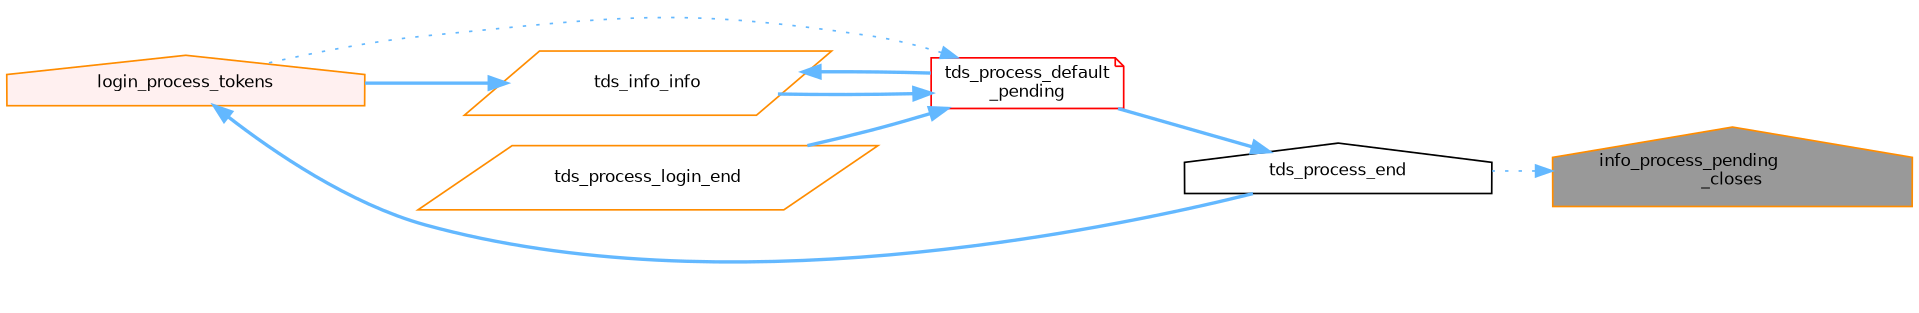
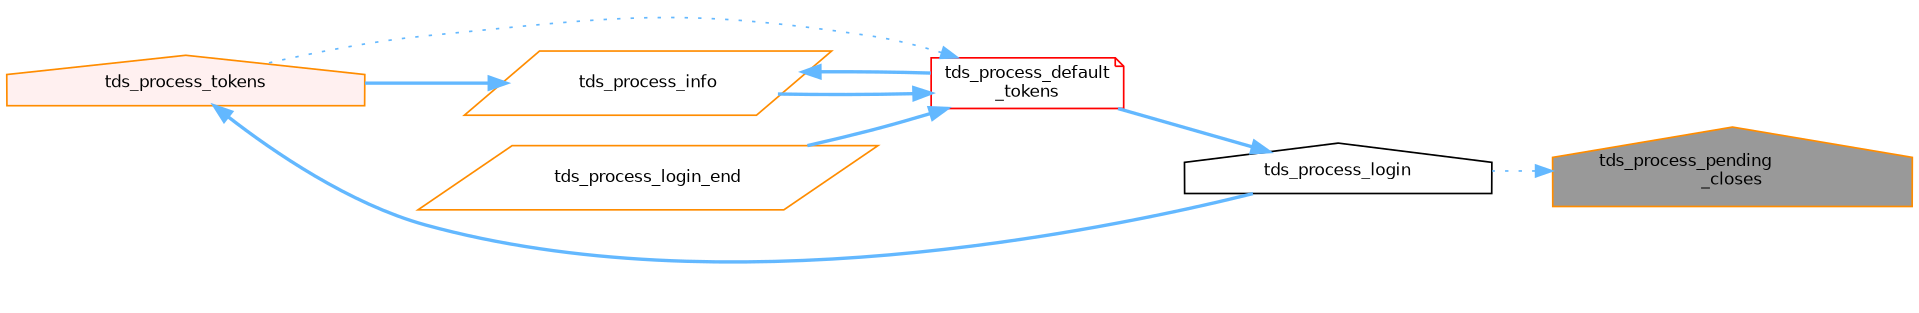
node "login_process_tokens": label "login_process_tokens" -> "tds_process_tokens"
node "tds_info_info": label "tds_info_info" -> "tds_process_info"
node "tds_process_default _pending": label "tds_process_default _pending" -> "tds_process_default _tokens"
node "tds_process_end": label "tds_process_end" -> "tds_process_login"
node "info_process_pending _closes": label "info_process_pending _closes" -> "tds_process_pending _closes"
